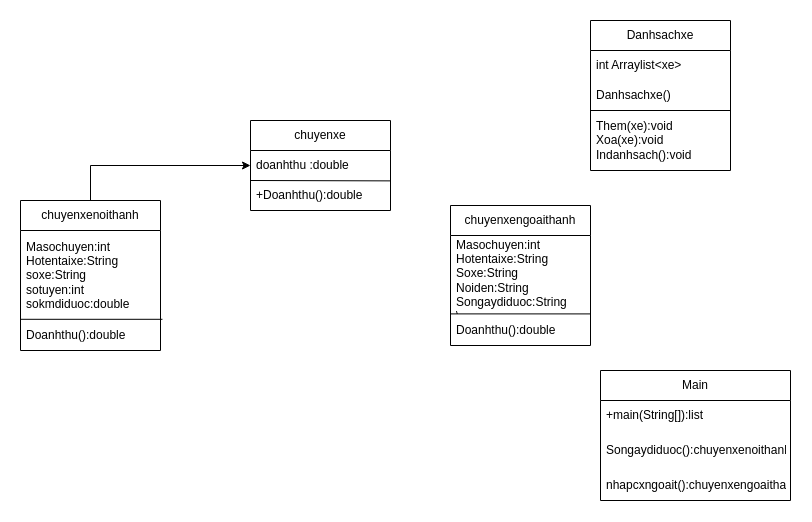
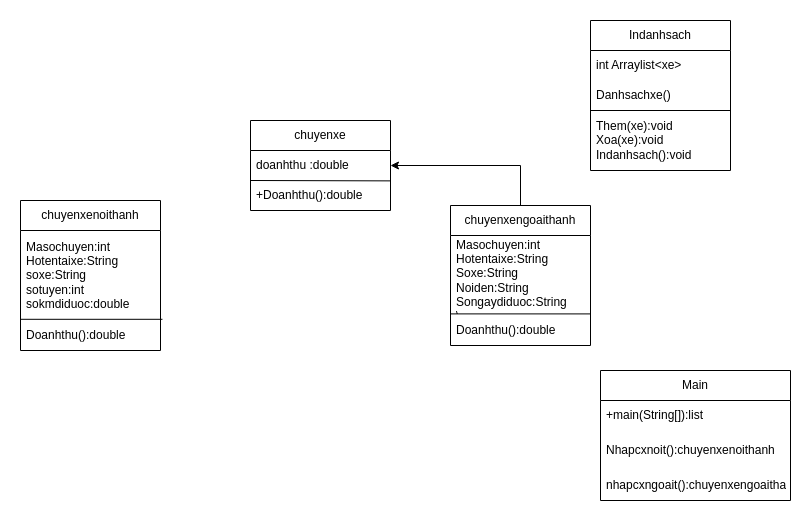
node "Danhsachxe": label "Danhsachxe" -> "Indanhsach"
edge "chuyenxenoithanh" -> "doanhthu :double": removed
edge "chuyenxengoaithanh" -> "doanhthu :double": added
node "Songaydiduoc():chuyenxenoithanh": label "Songaydiduoc():chuyenxenoithanh" -> "Nhapcxnoit():chuyenxenoithanh"
